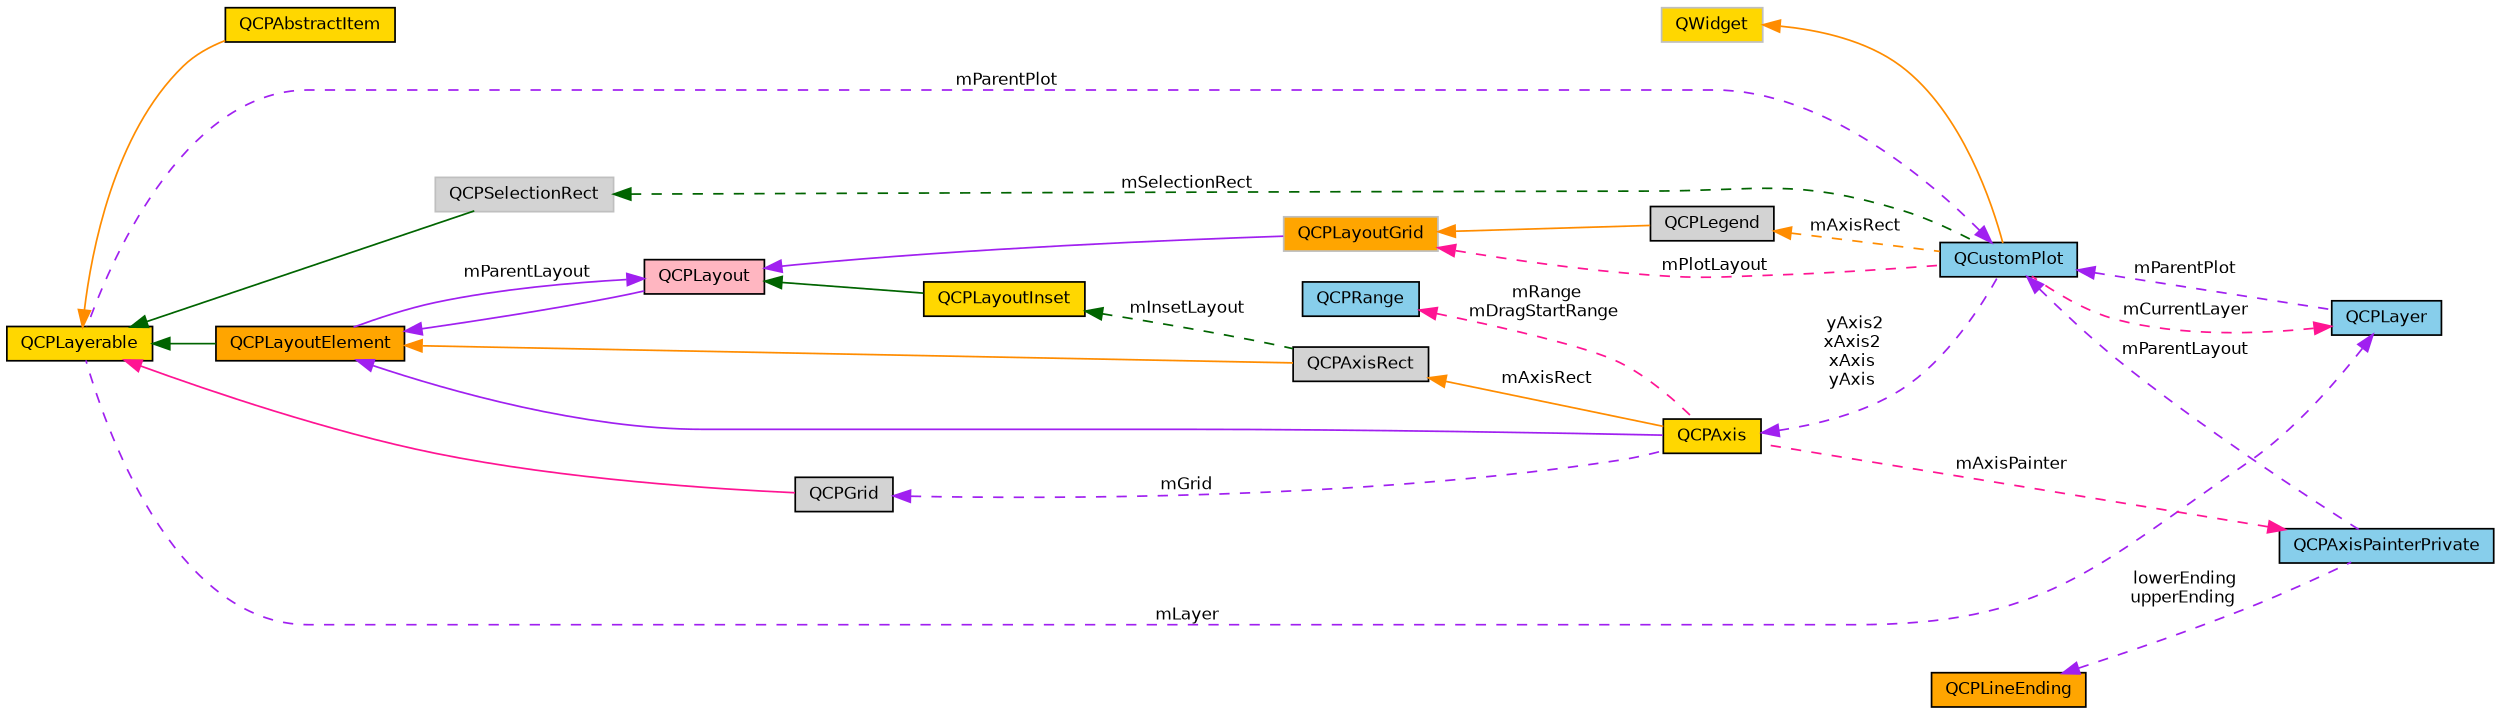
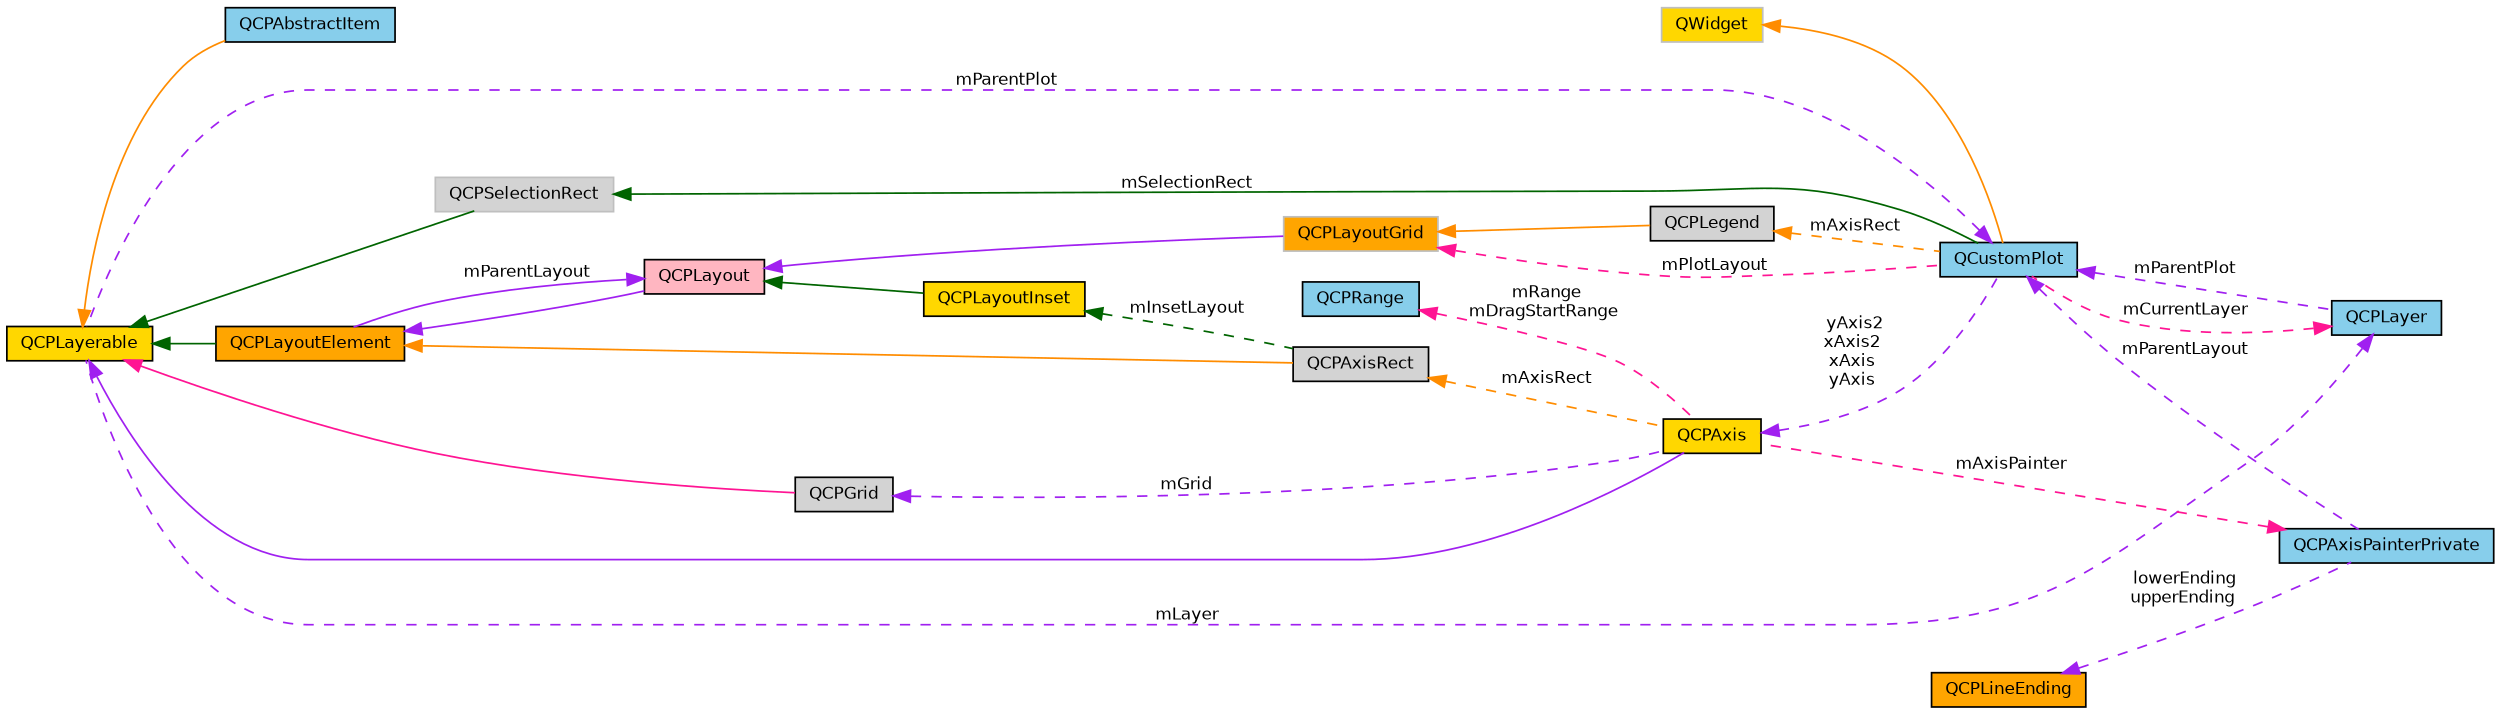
node "QCPAbstractItem": fillcolor gold -> skyblue
edge "QCustomPlot" -> "QCPSelectionRect": style dashed -> solid
edge "QCPAxis" -> "QCPAxisRect": style solid -> dashed
edge "QCPAxis" -> "QCPLayoutElement": now "QCPAxis" -> "QCPLayerable"
